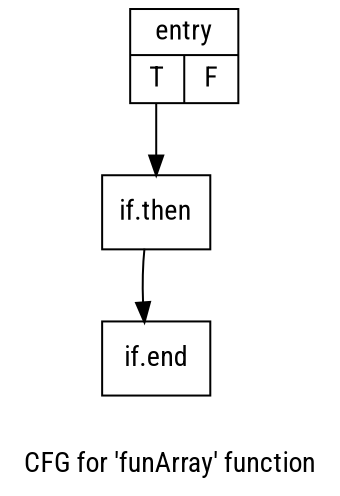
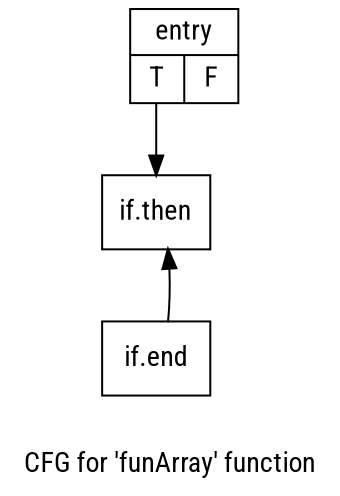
edge "if.then" -> "if.end": reversed
